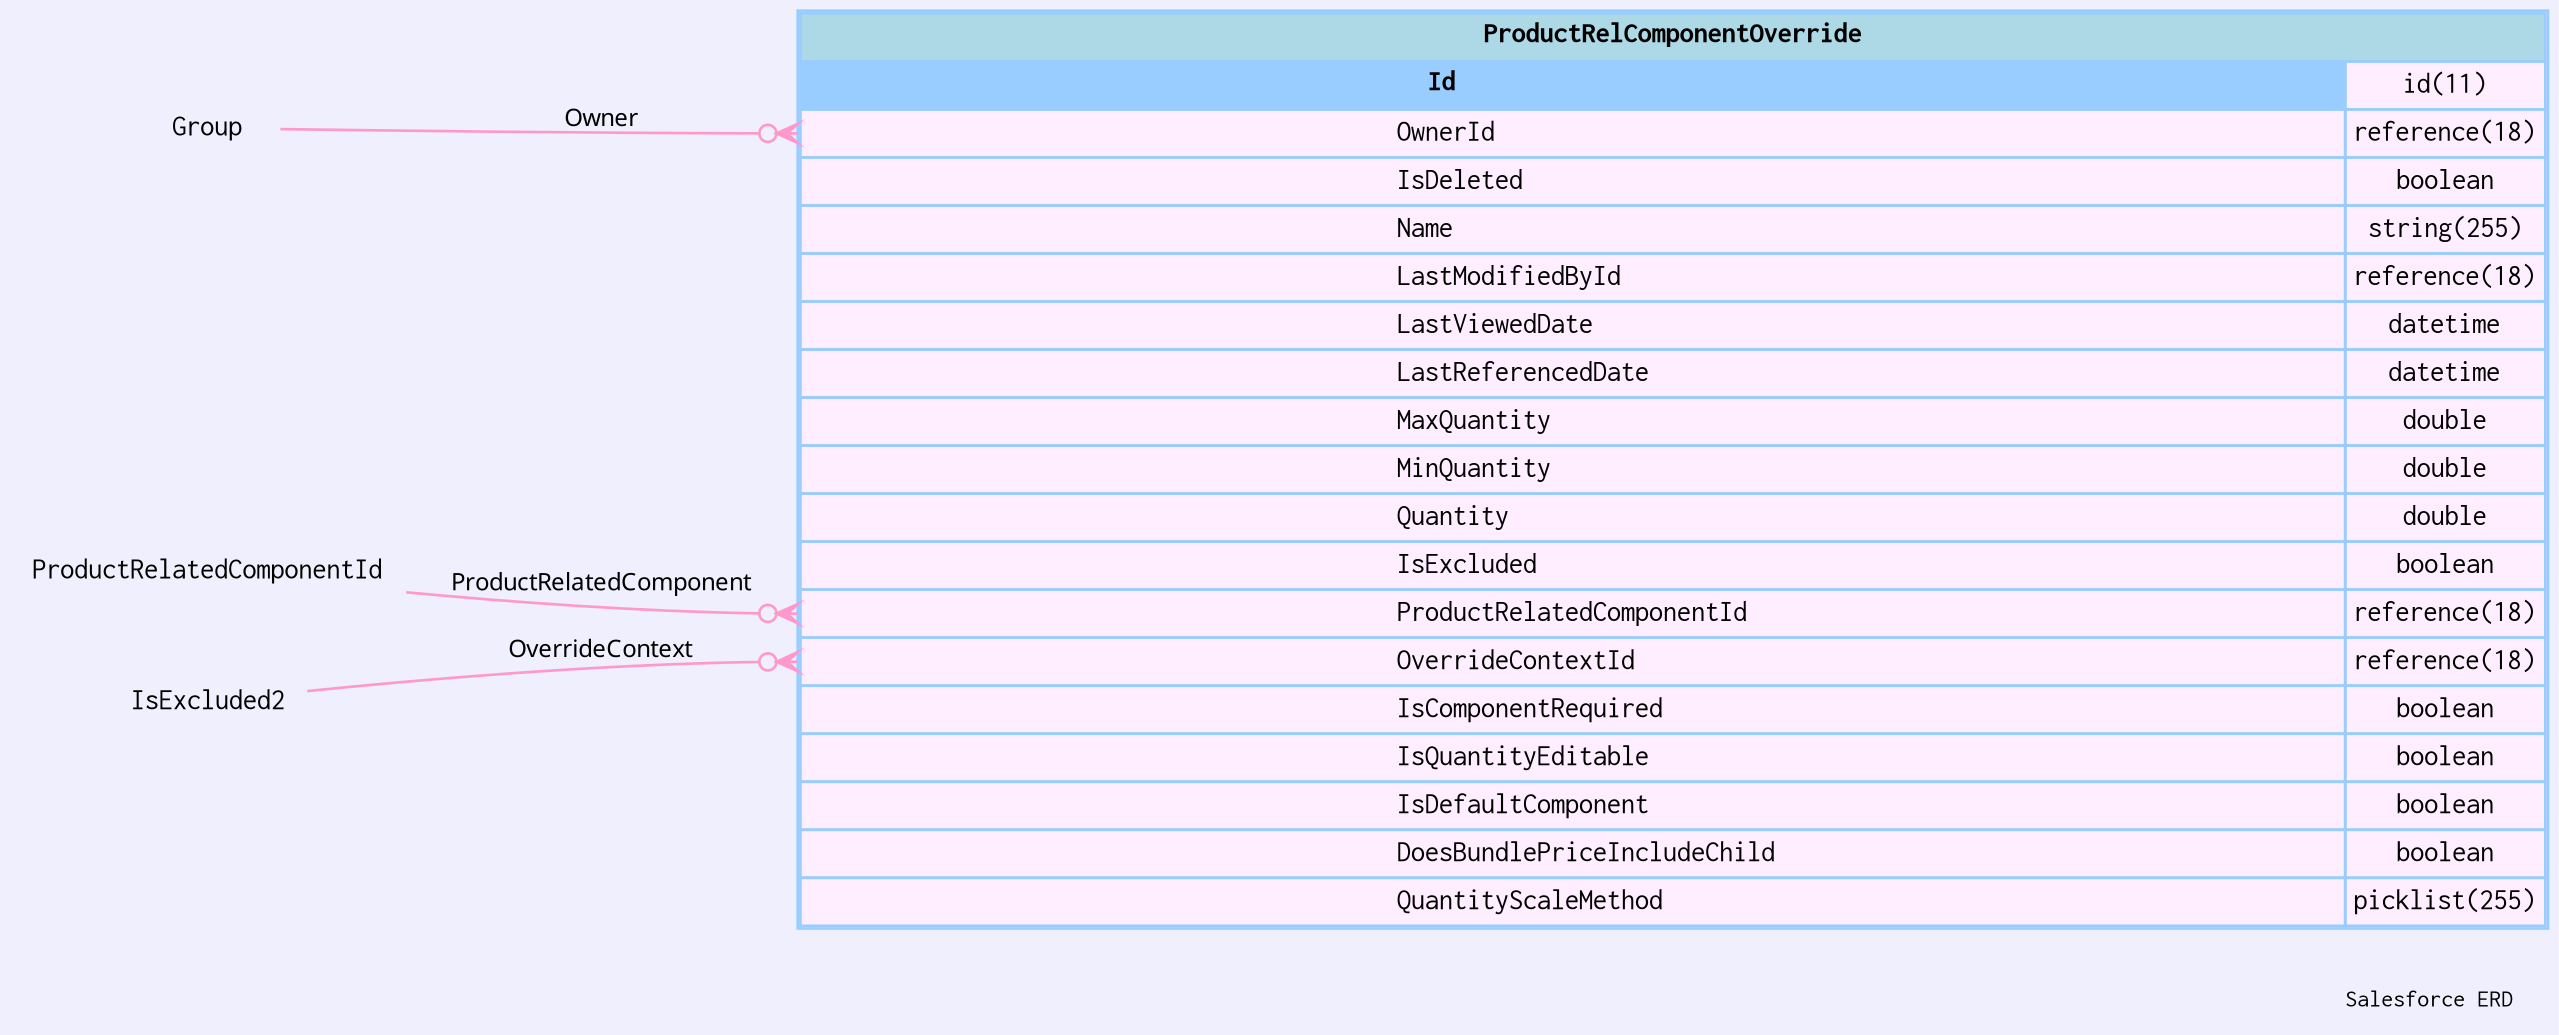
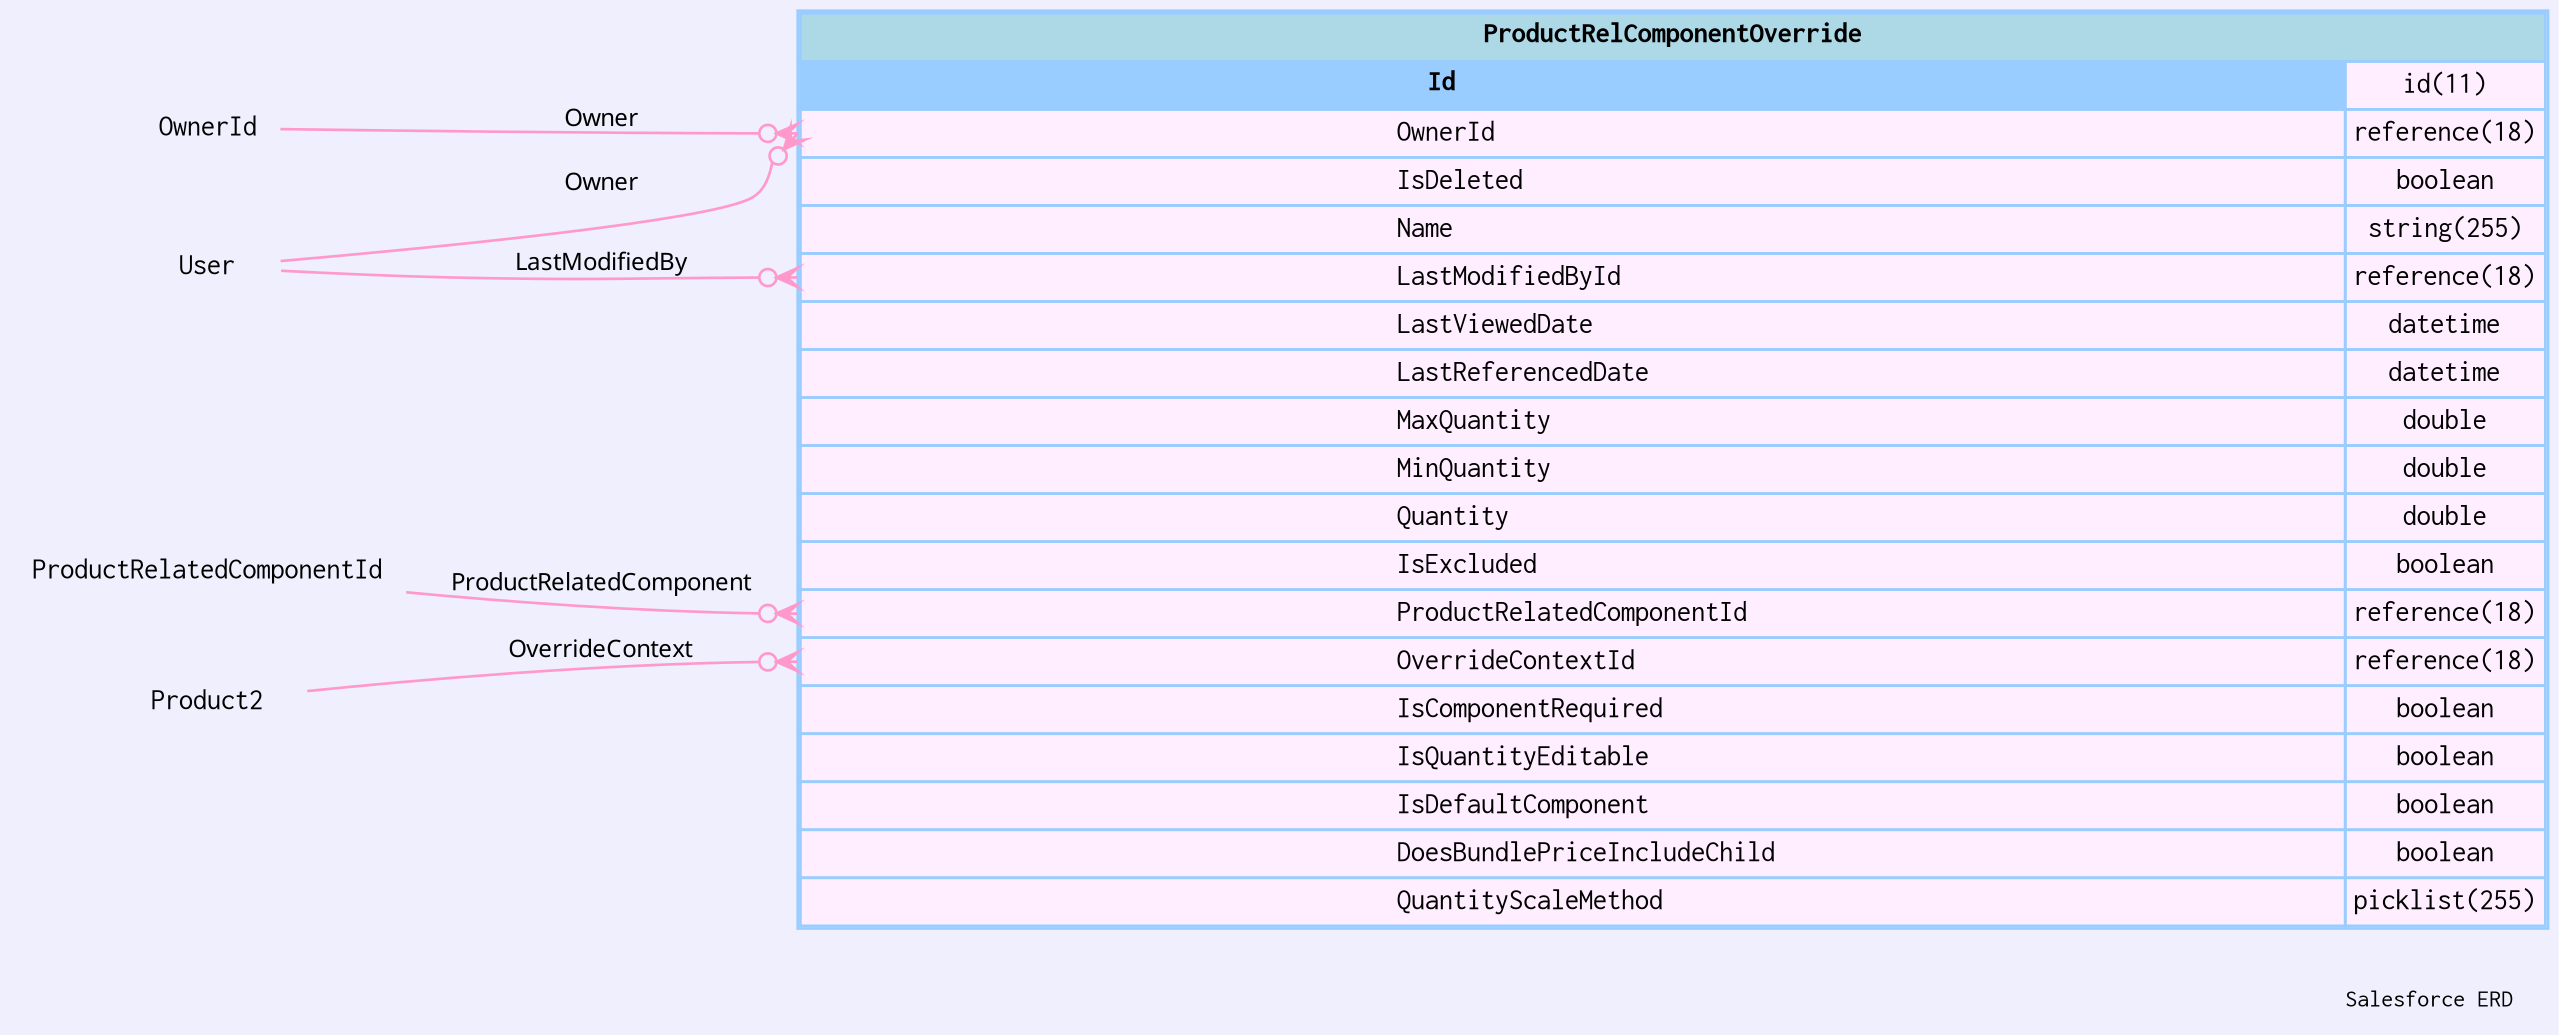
node "Group": label "Group" -> "OwnerId"
node "User": added
node "IsExcluded2": label "IsExcluded2" -> "Product2"
